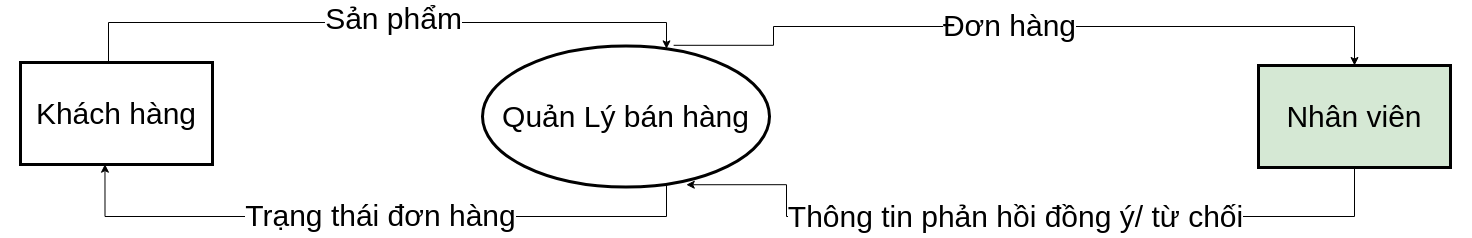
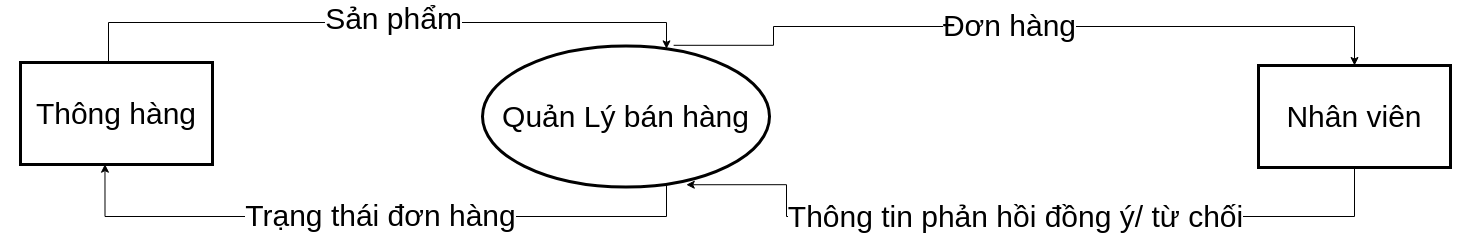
node "Khách hàng": label "Khách hàng" -> "Thông hàng"
node "Nhân viên": fillcolor #d5e8d4 -> #ffffff
